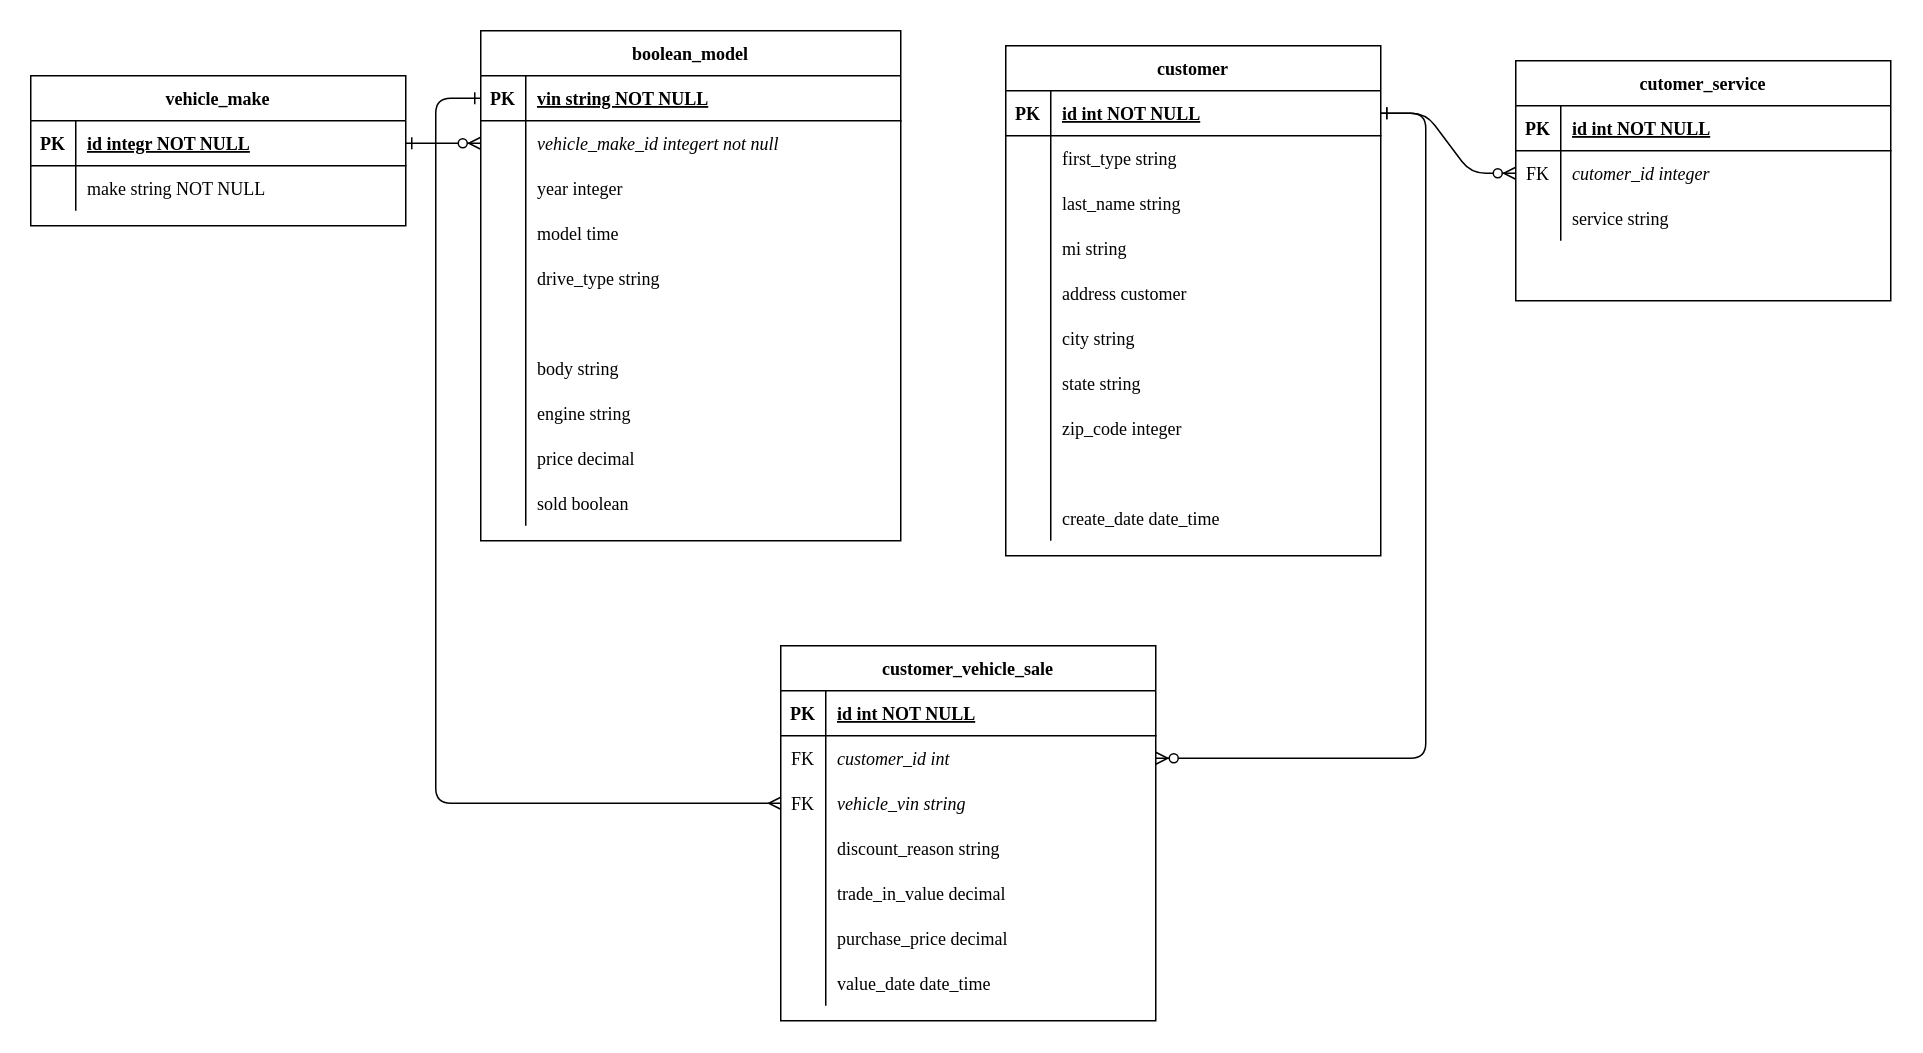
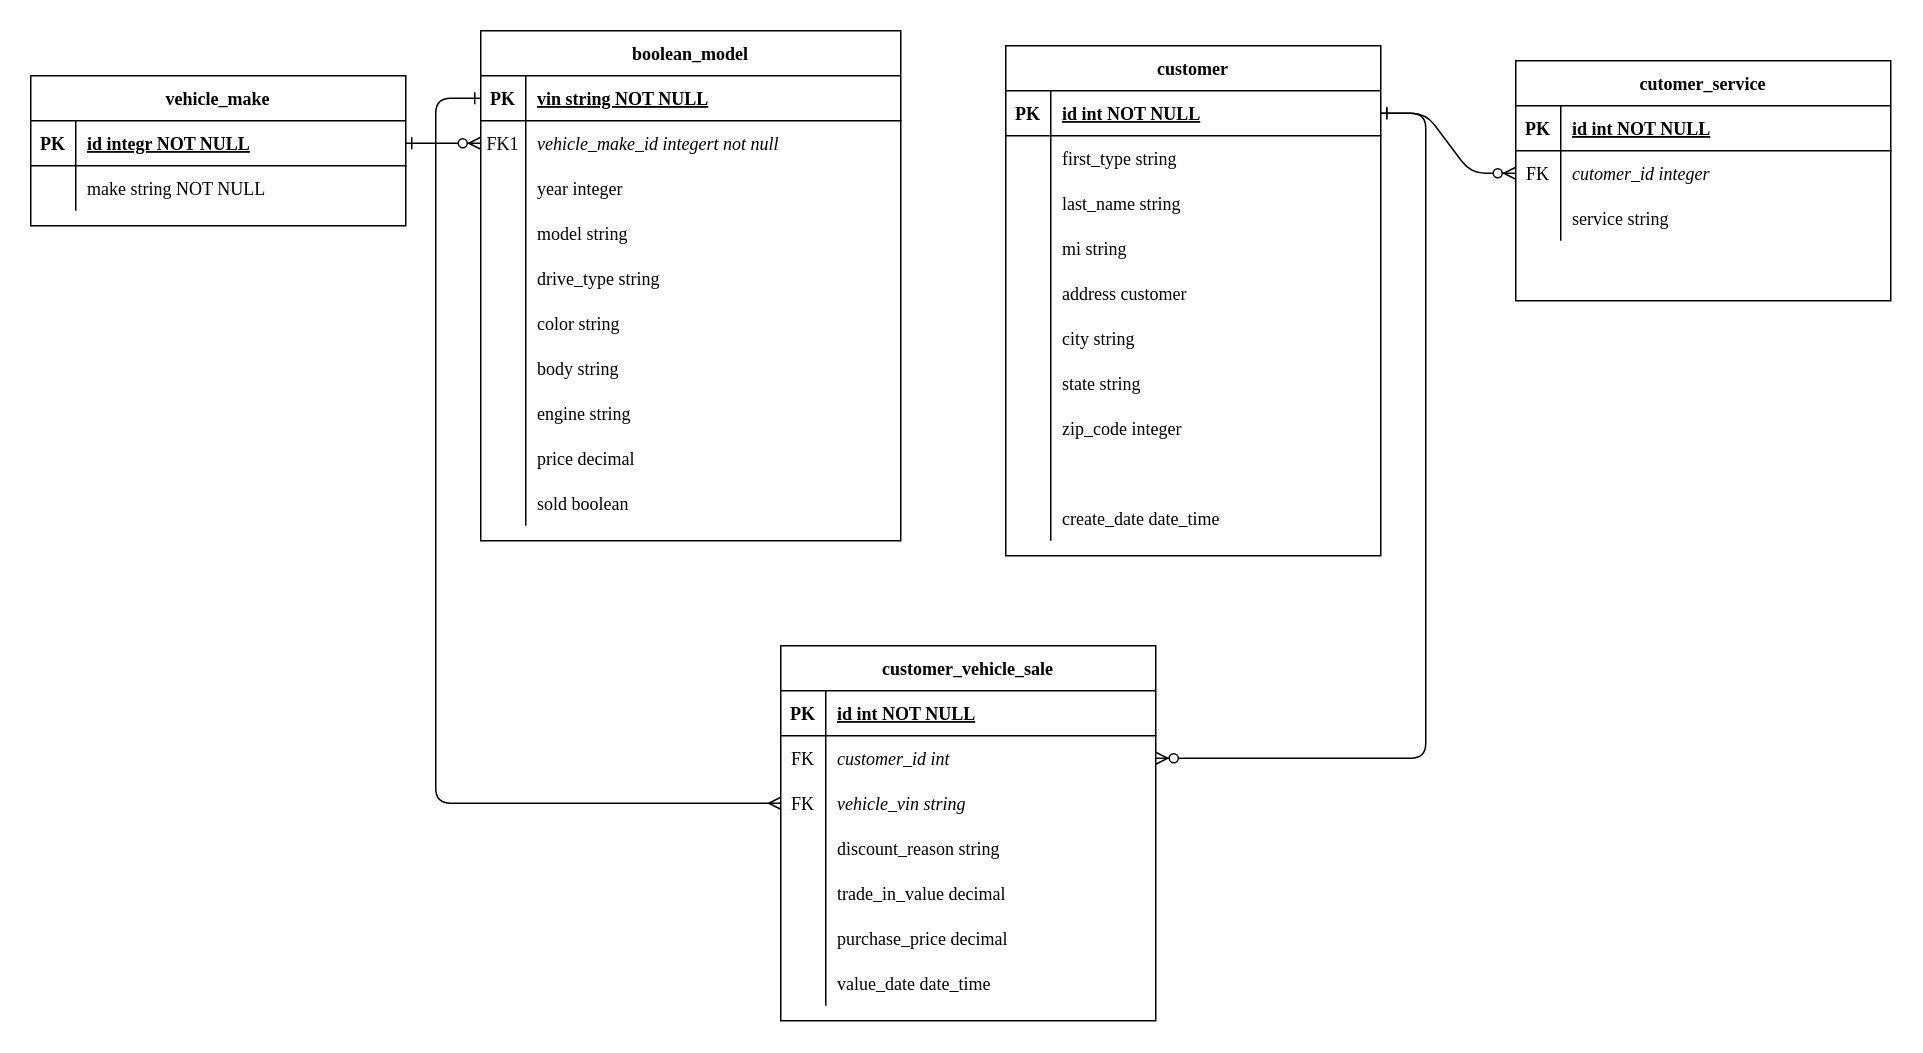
node "FK1": added
node "model time": label "model time" -> "model string"
node "color string": added
